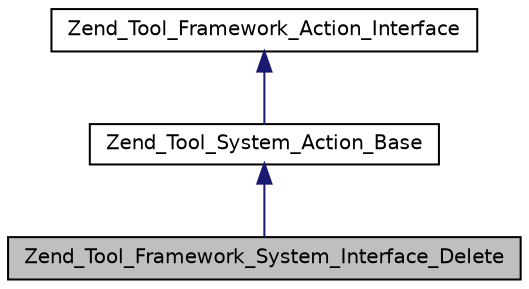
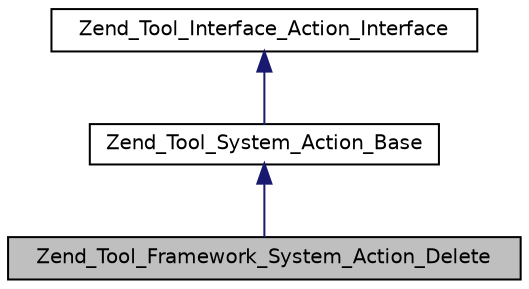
node "Zend_Tool_Framework_Action_Interface": label "Zend_Tool_Framework_Action_Interface" -> "Zend_Tool_Interface_Action_Interface"
node "Zend_Tool_Framework_System_Interface_Delete": label "Zend_Tool_Framework_System_Interface_Delete" -> "Zend_Tool_Framework_System_Action_Delete"
